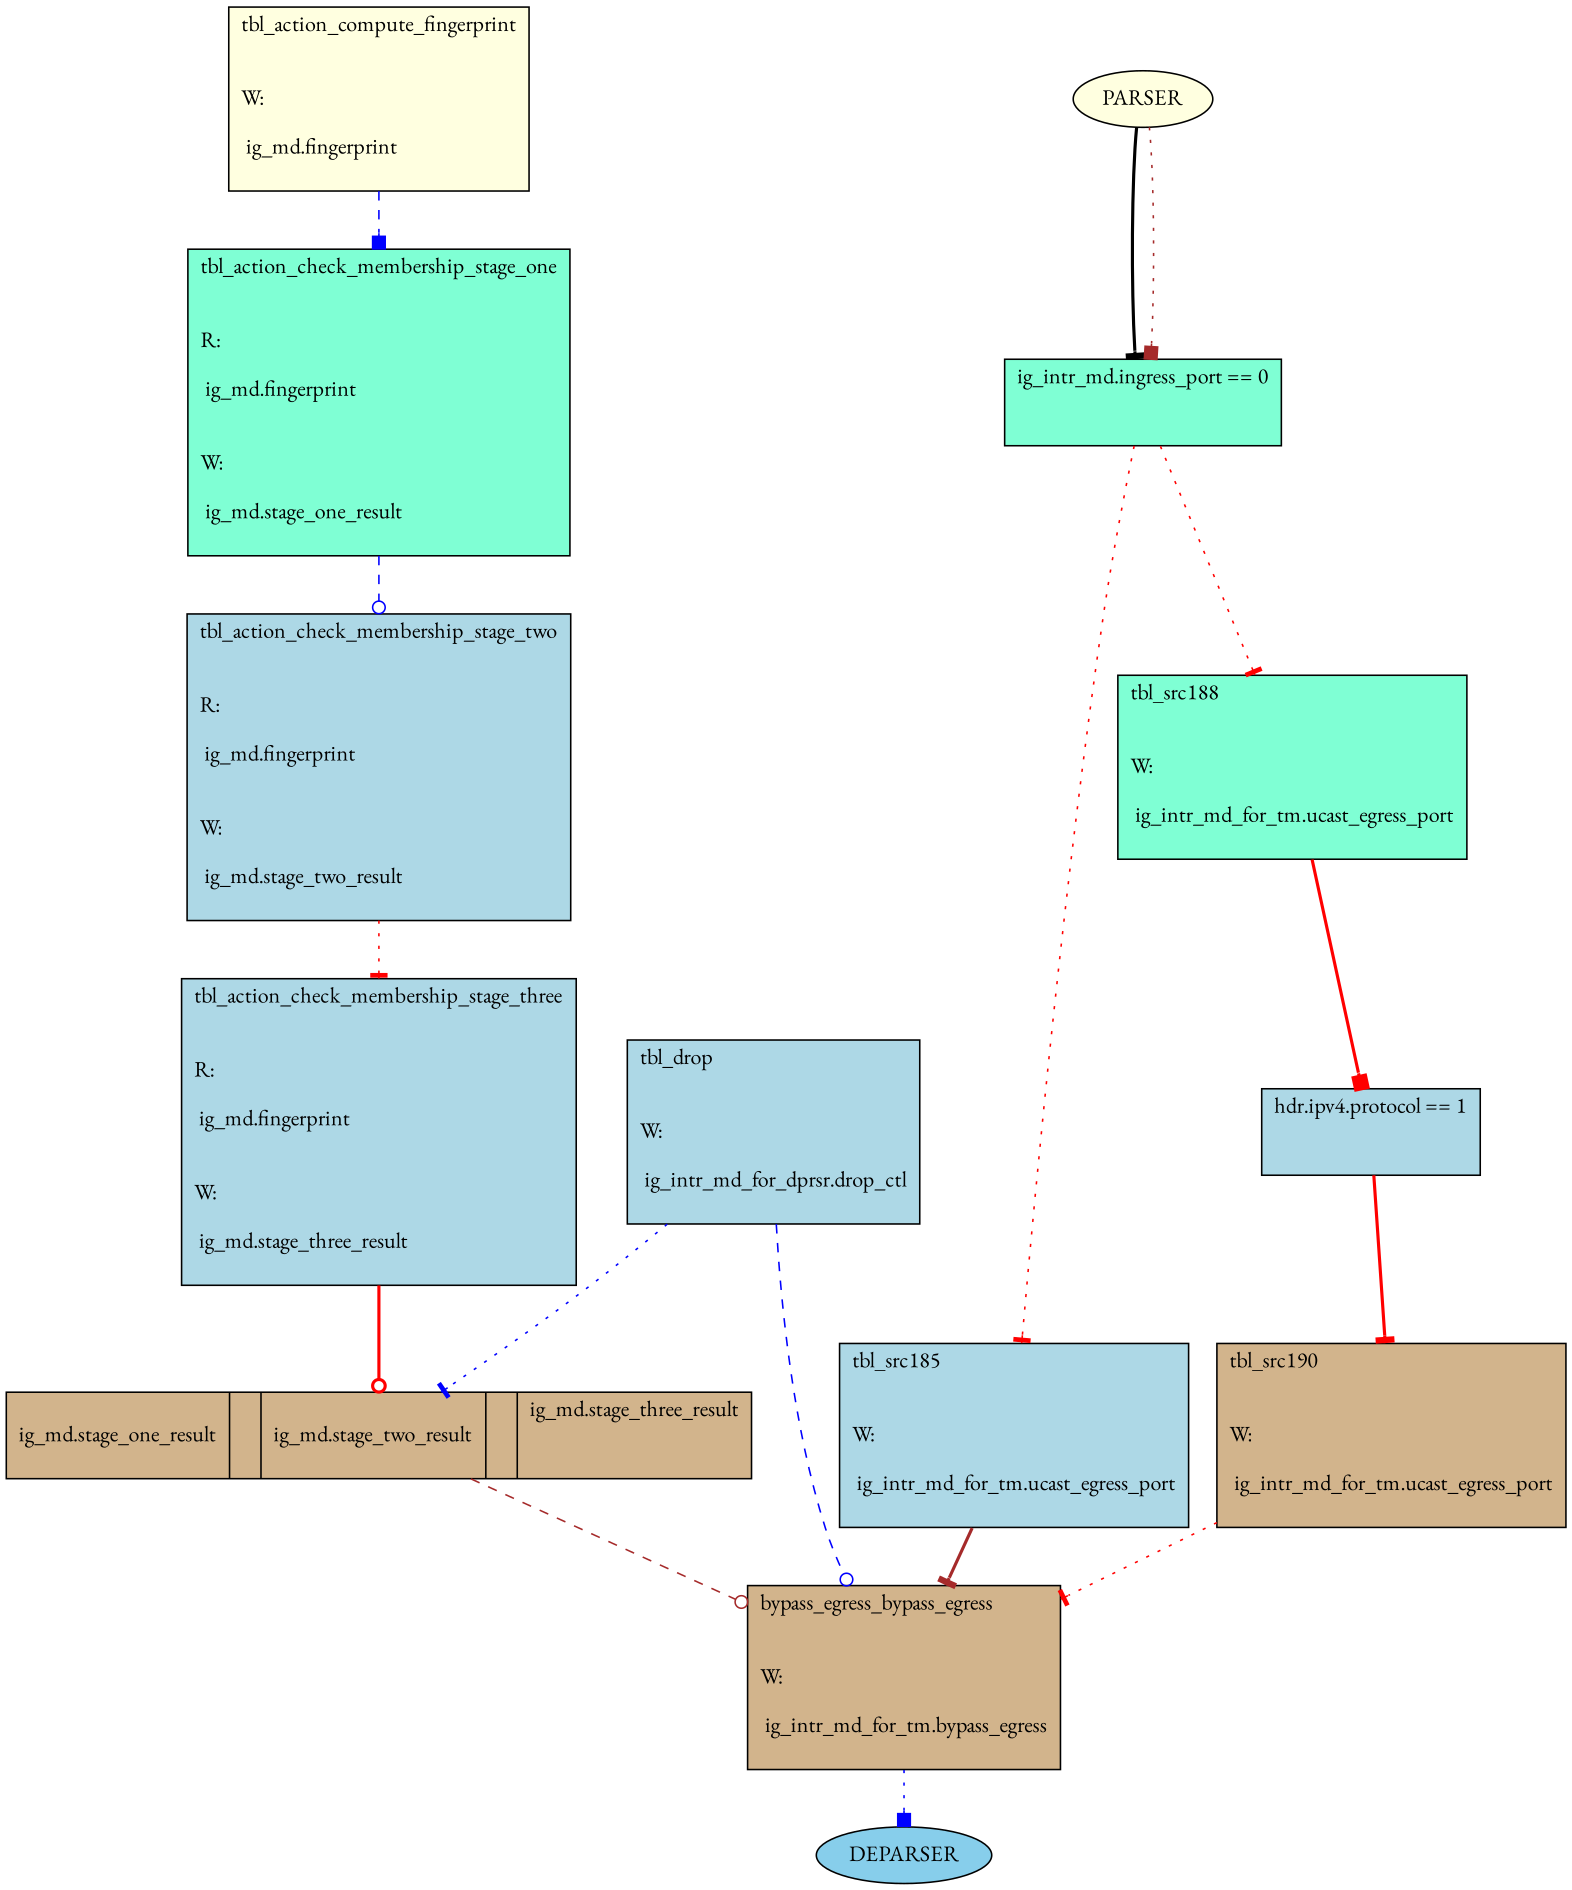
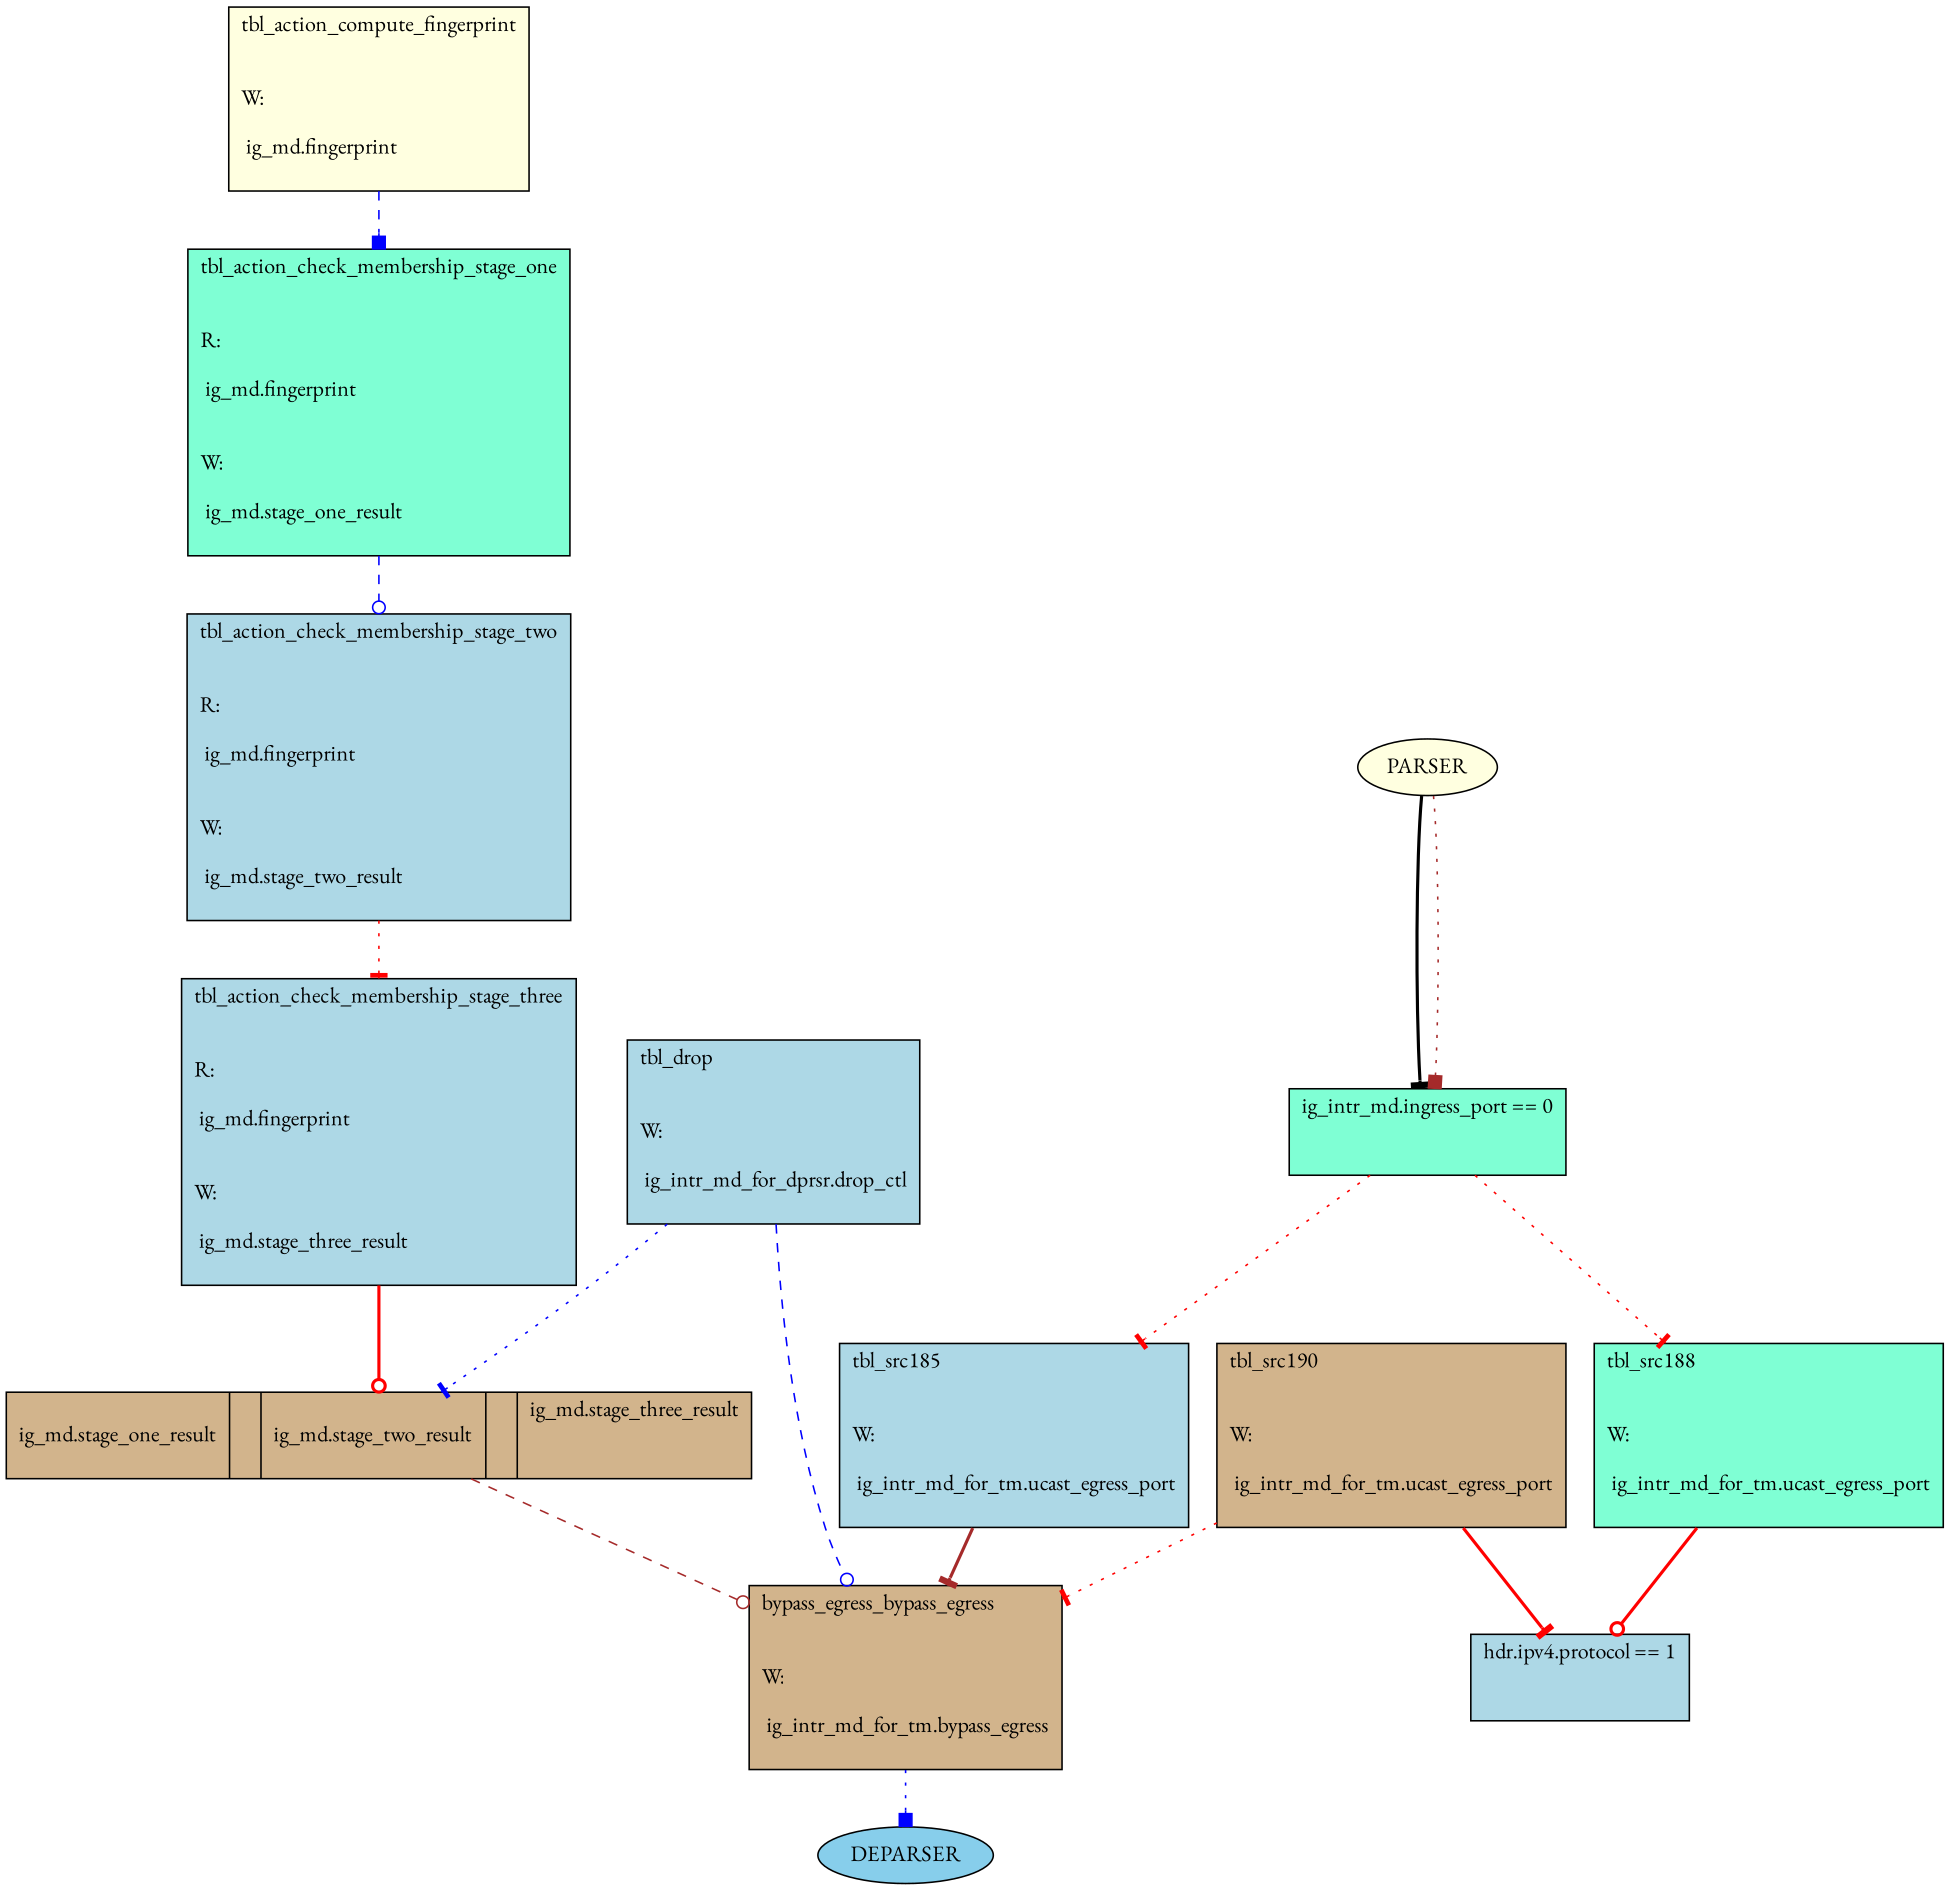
edge "tbl_src188 W: ig_intr_md_for_tm.ucast_egress_port" -> "hdr.ipv4.protocol == 1": arrowhead box -> odot
edge "hdr.ipv4.protocol == 1" -> "tbl_src190 W: ig_intr_md_for_tm.ucast_egress_port": reversed
